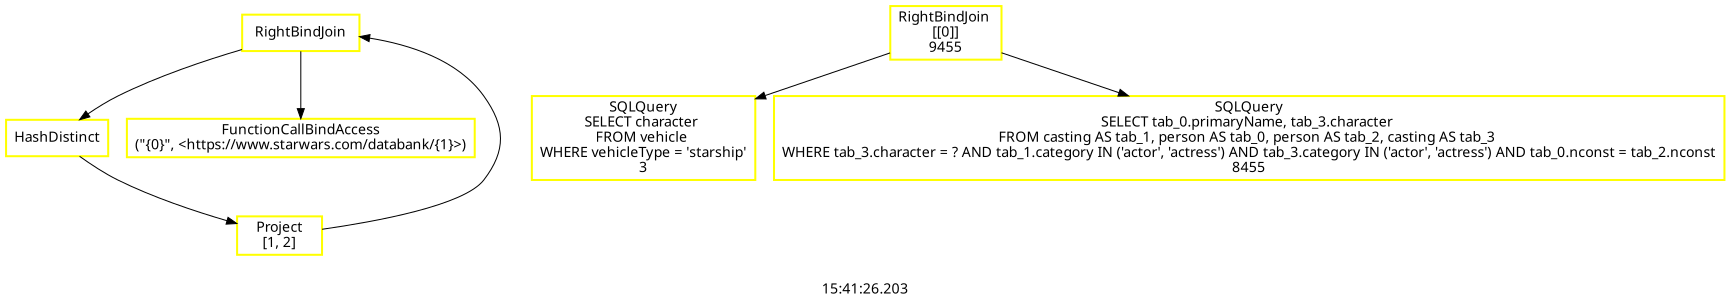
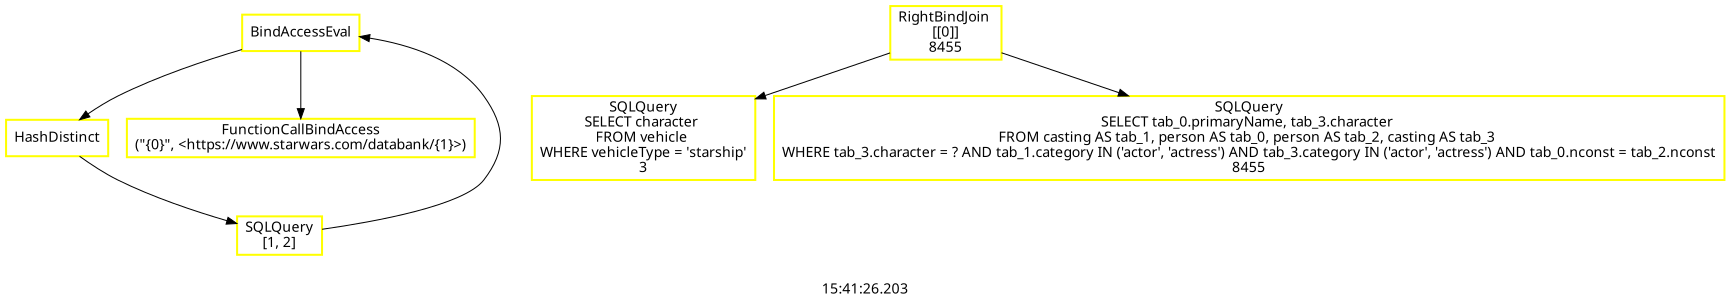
node "RightBindJoin": label "RightBindJoin" -> "BindAccessEval"
node "RightBindJoin [[0]] 9455": label "RightBindJoin [[0]] 9455" -> "RightBindJoin [[0]] 8455"
node "Project [1, 2]": label "Project [1, 2]" -> "SQLQuery [1, 2]"
